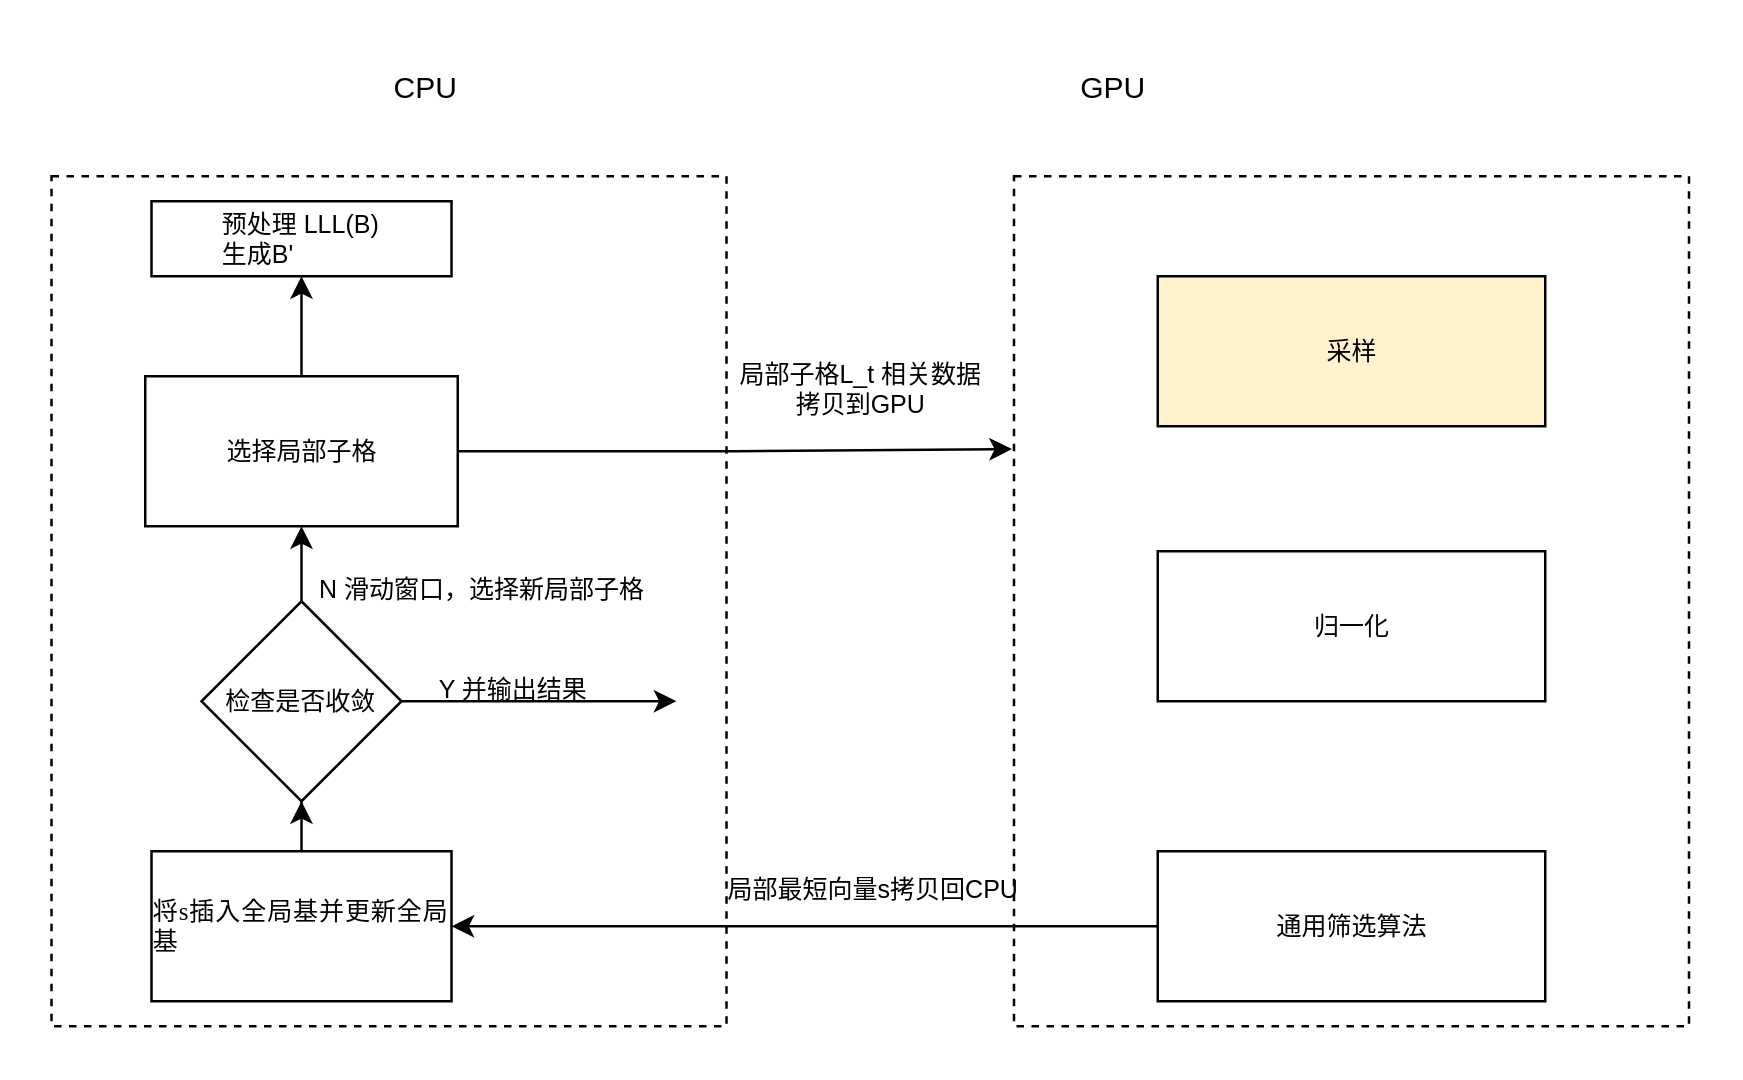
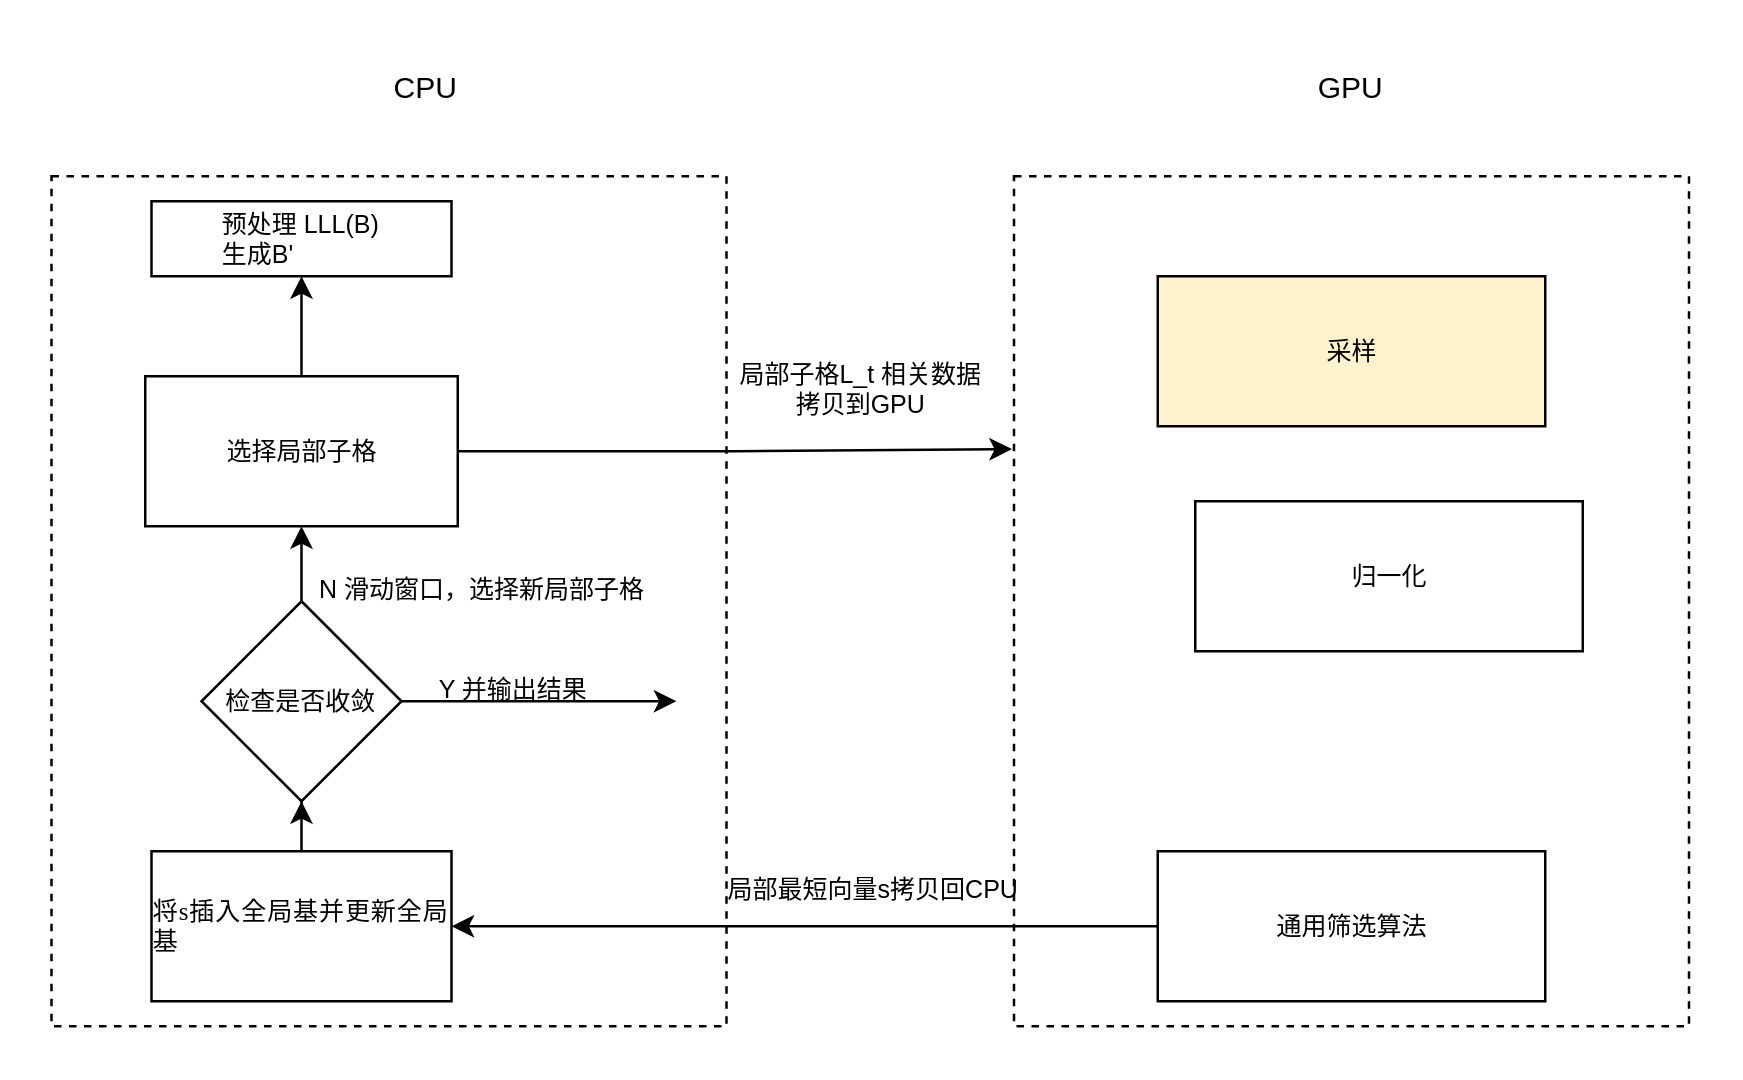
node "GPU": moved (1114, 89) -> (1351, 89)
node "归一化": moved (1351, 626) -> (1389, 576)
